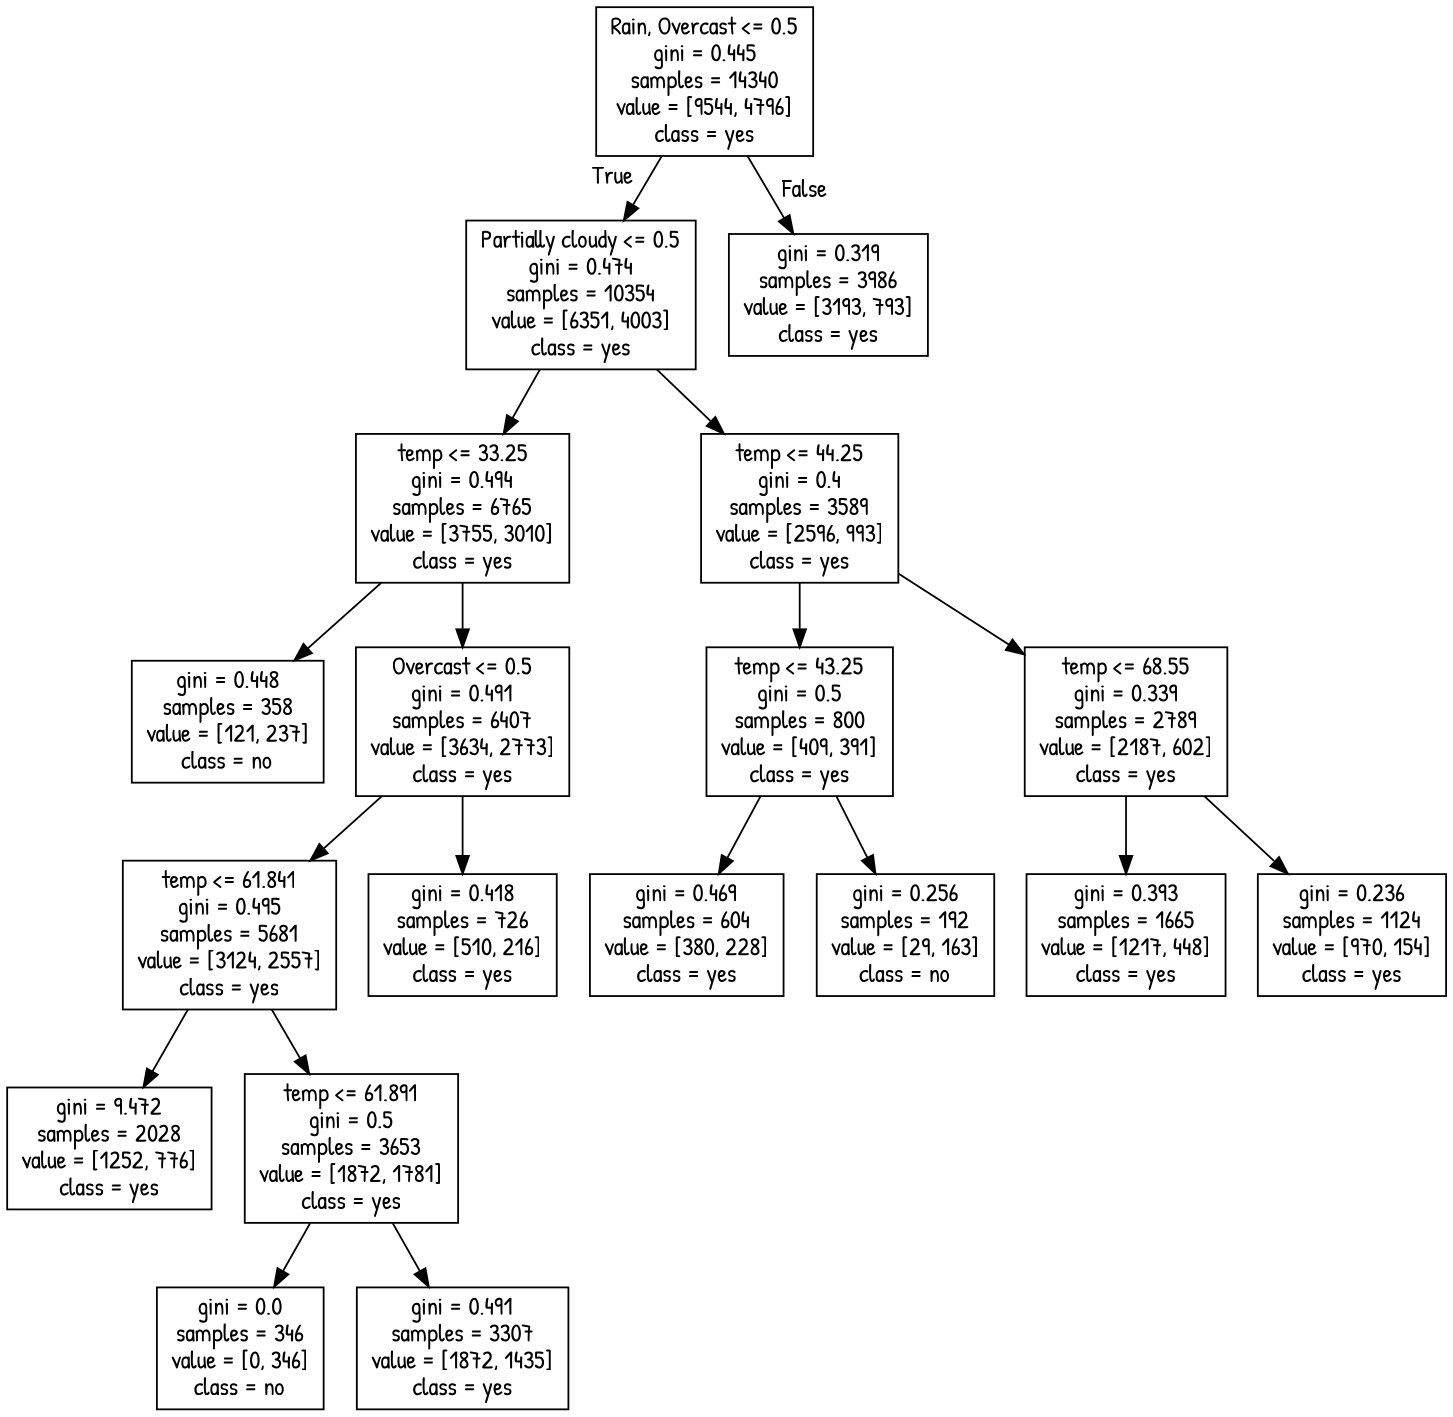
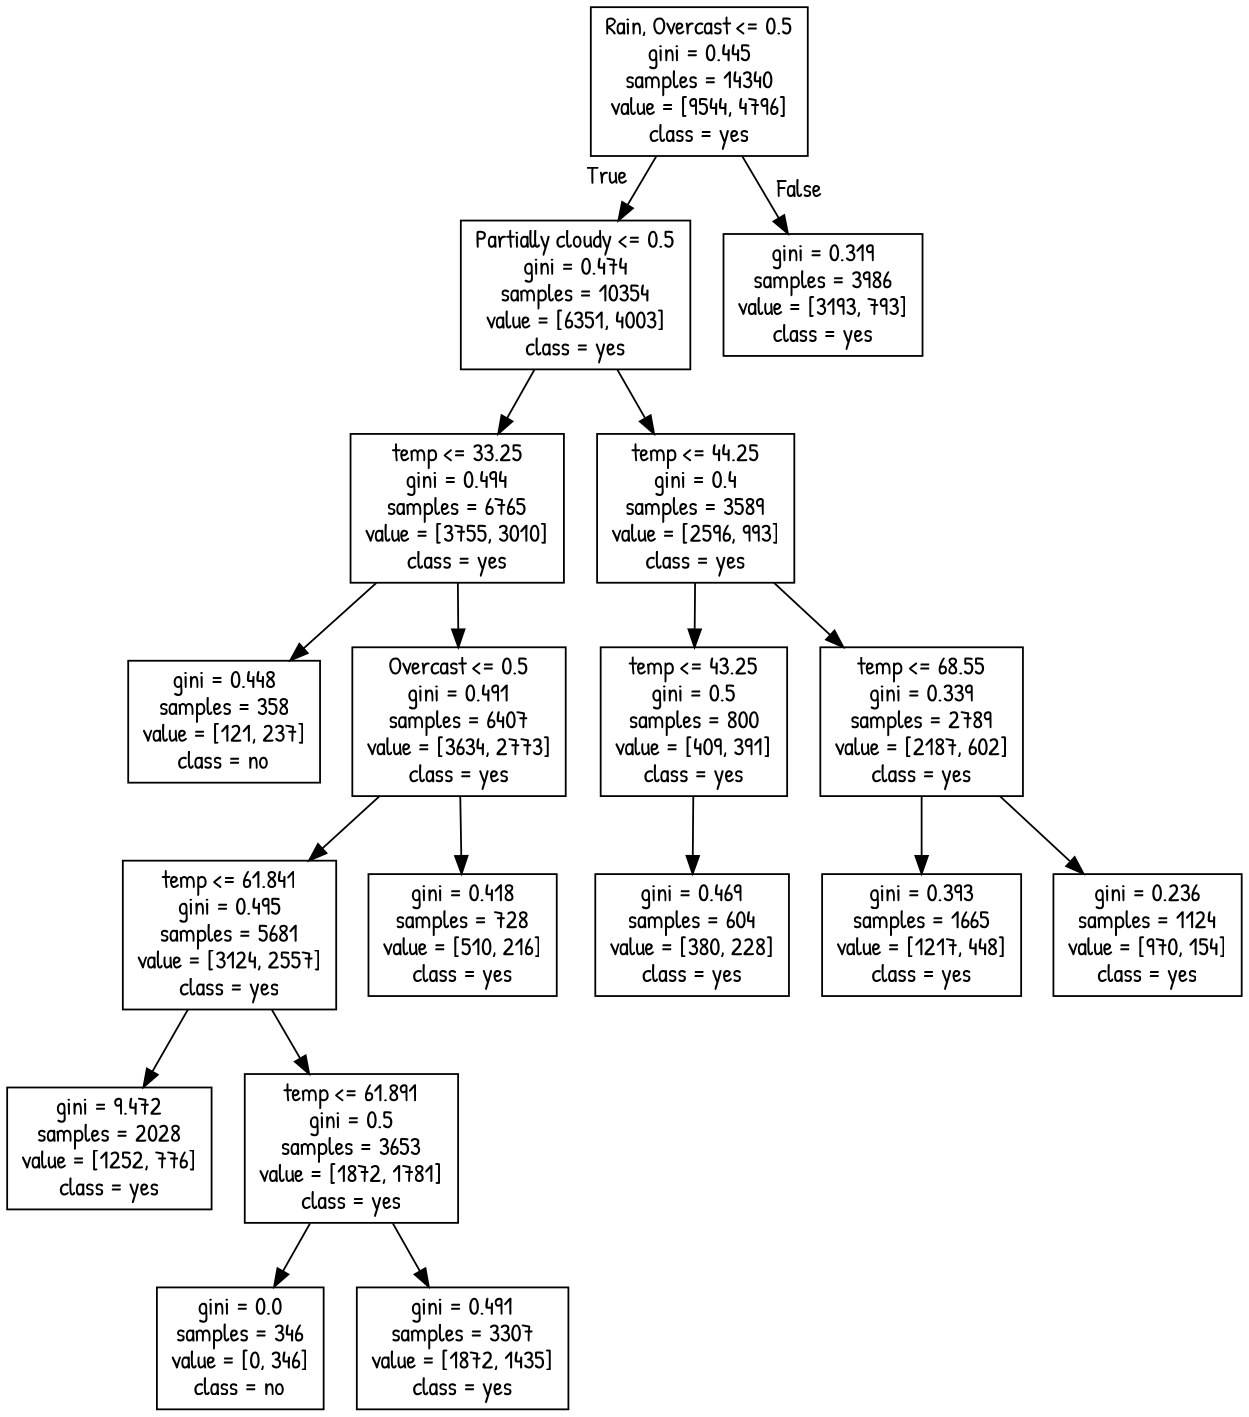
node "gini = 0.418 samples = 726 value = [510, 216] class = yes": label "gini = 0.418 samples = 726 value = [510, 216] class = yes" -> "gini = 0.418 samples = 728 value = [510, 216] class = yes"
node "gini = 0.256 samples = 192 value = [29, 163] class = no": removed
